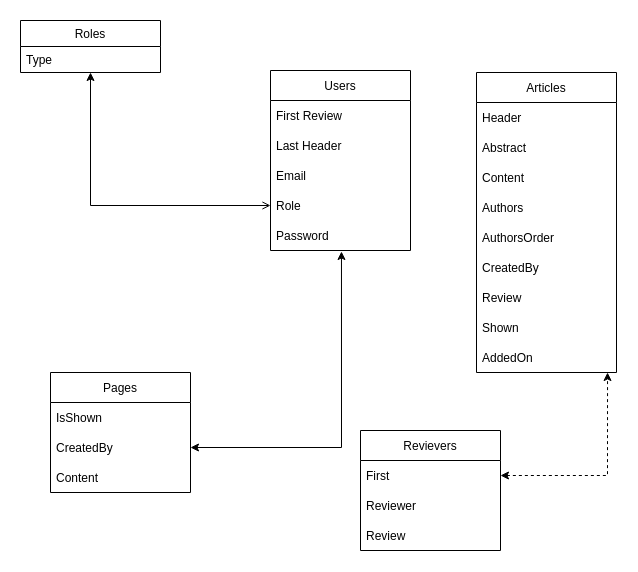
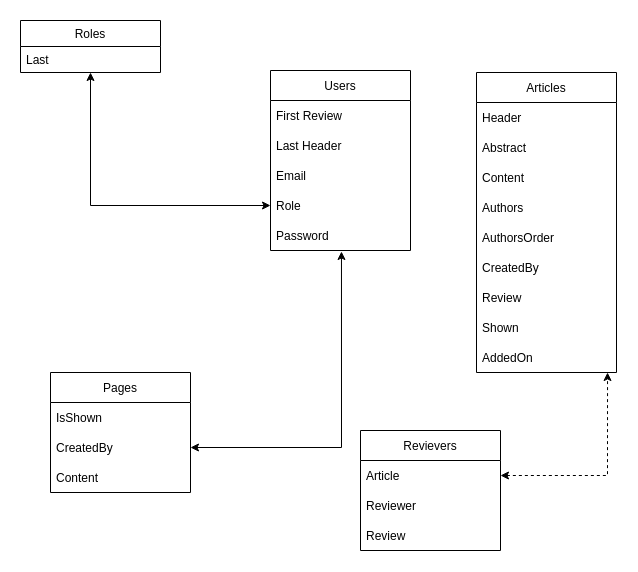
node "Type": label "Type" -> "Last"
edge "Roles" -- "Role": arrowhead open -> classic
node "First": label "First" -> "Article"
